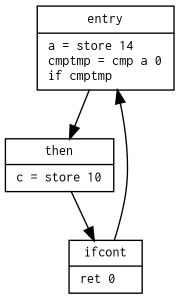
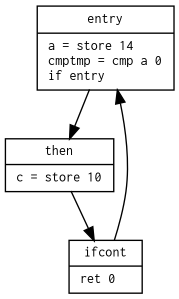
node "entry": text "if cmptmp" -> "if entry"
